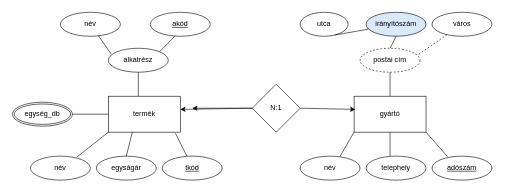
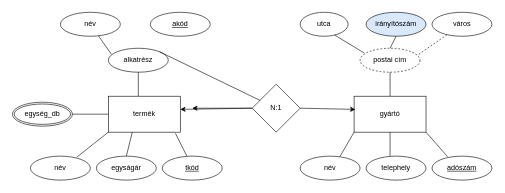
edge "utca" -- "irányítószám": now "utca" -- "postai cím"
edge "akód" -- "alkatrész": now "N:1" -- "alkatrész"
